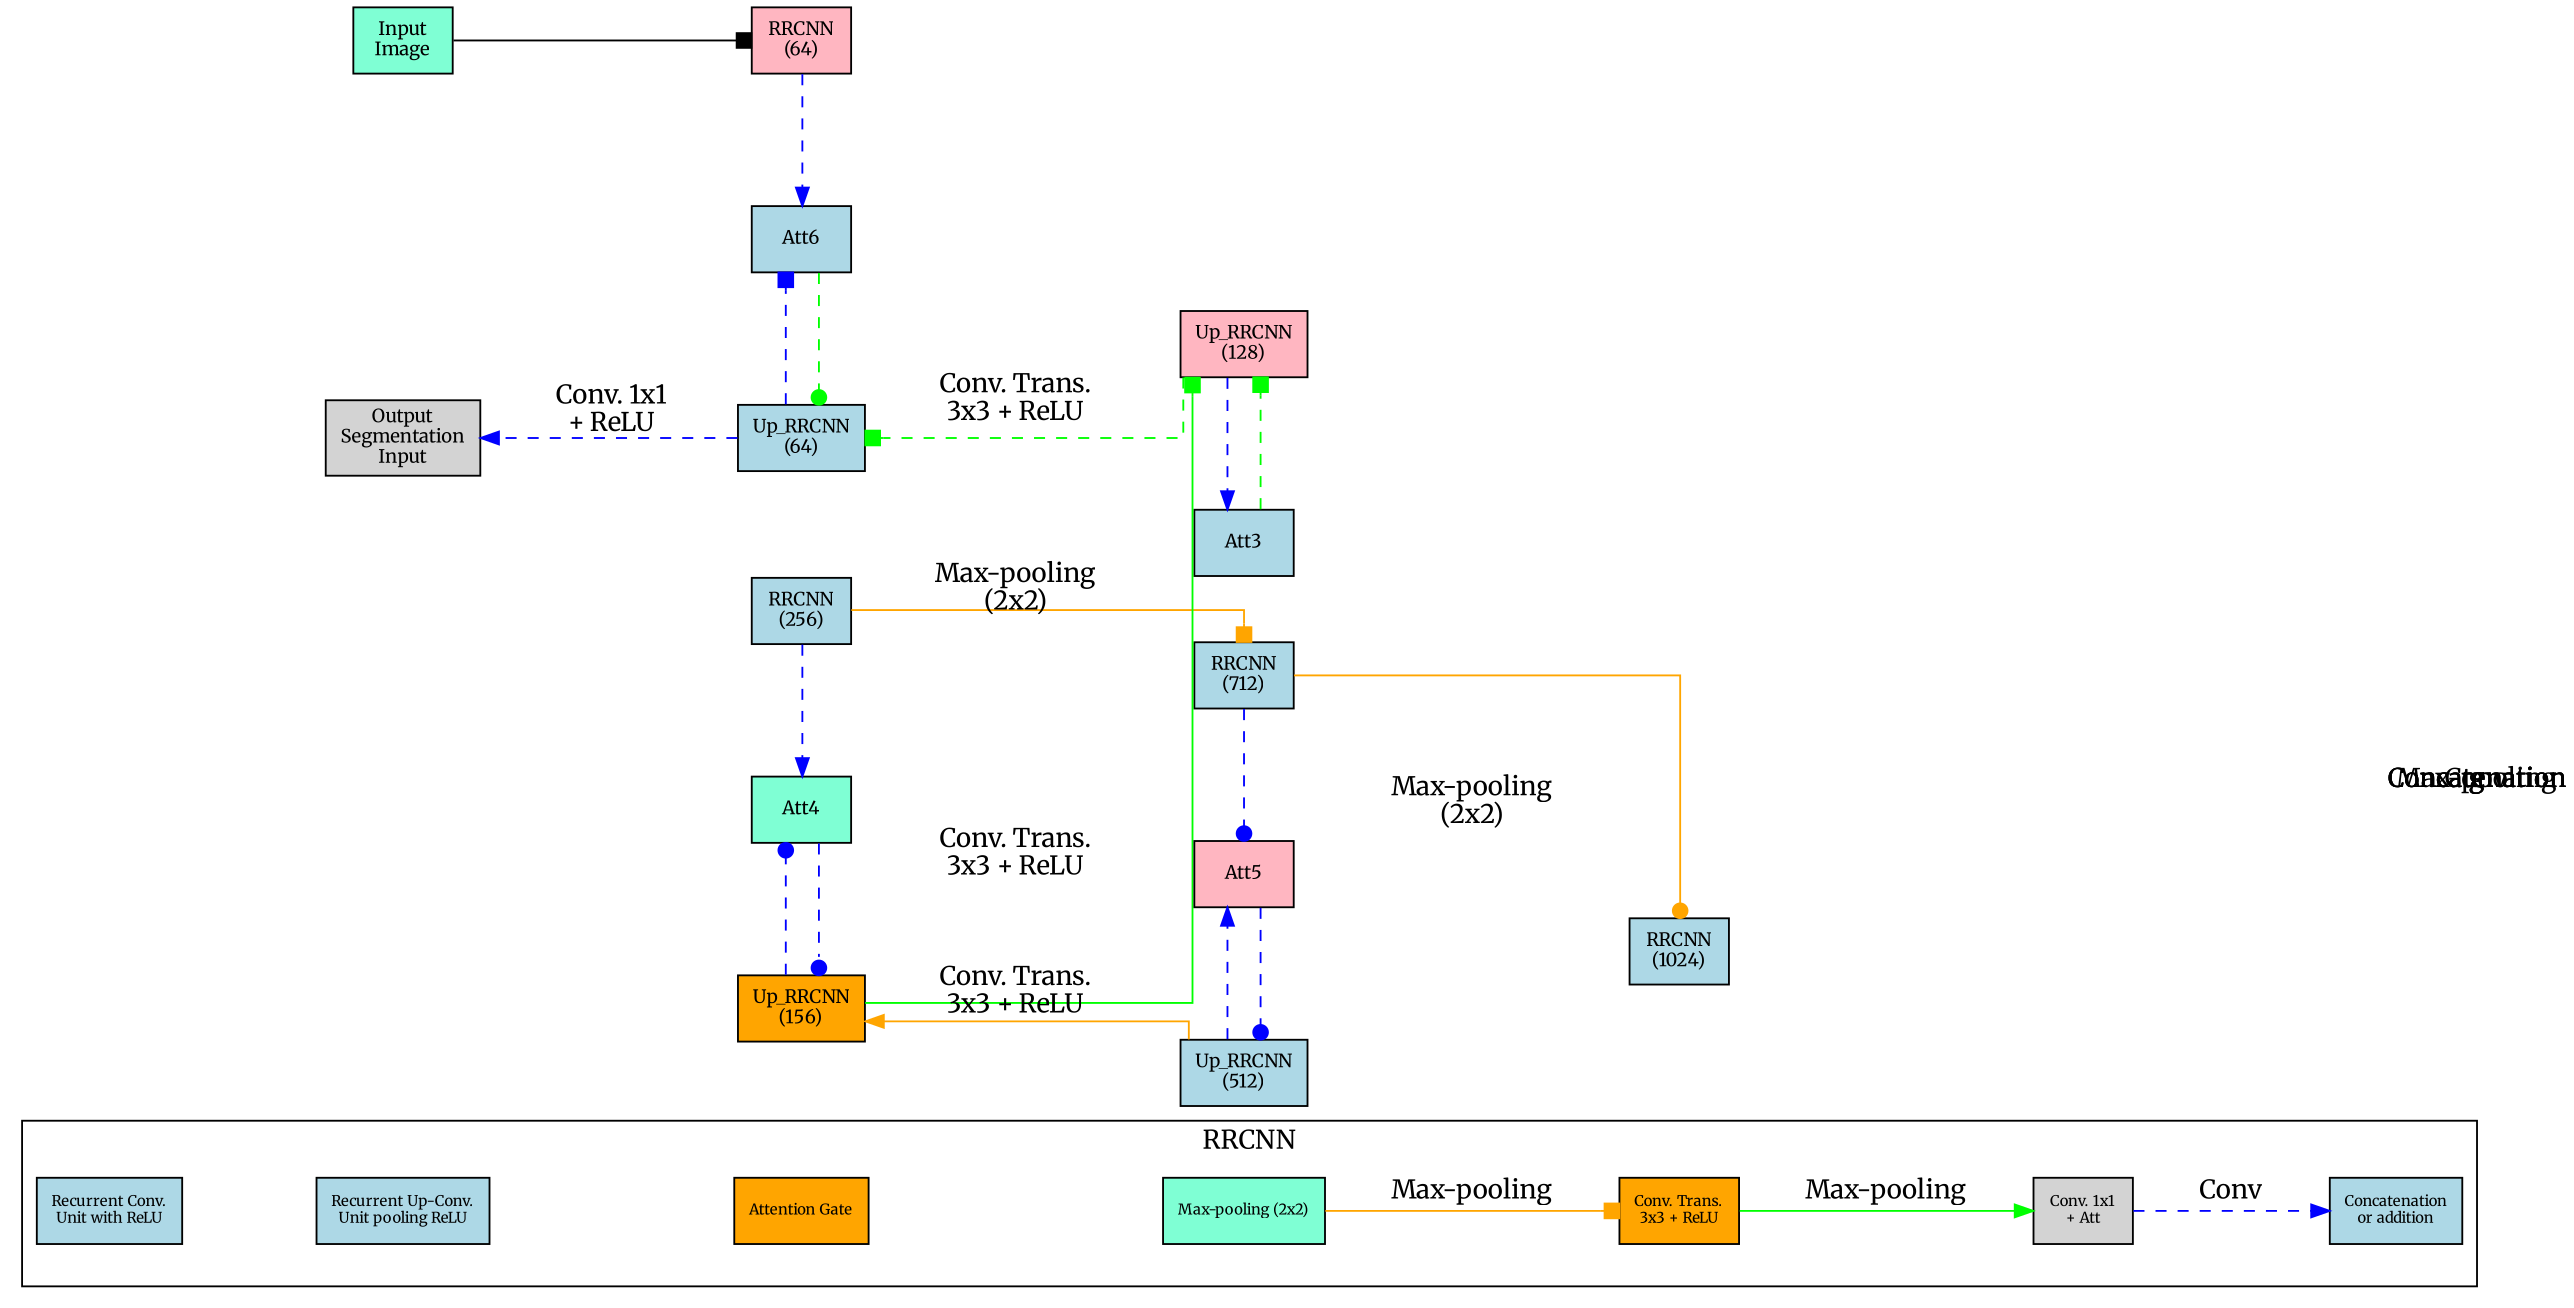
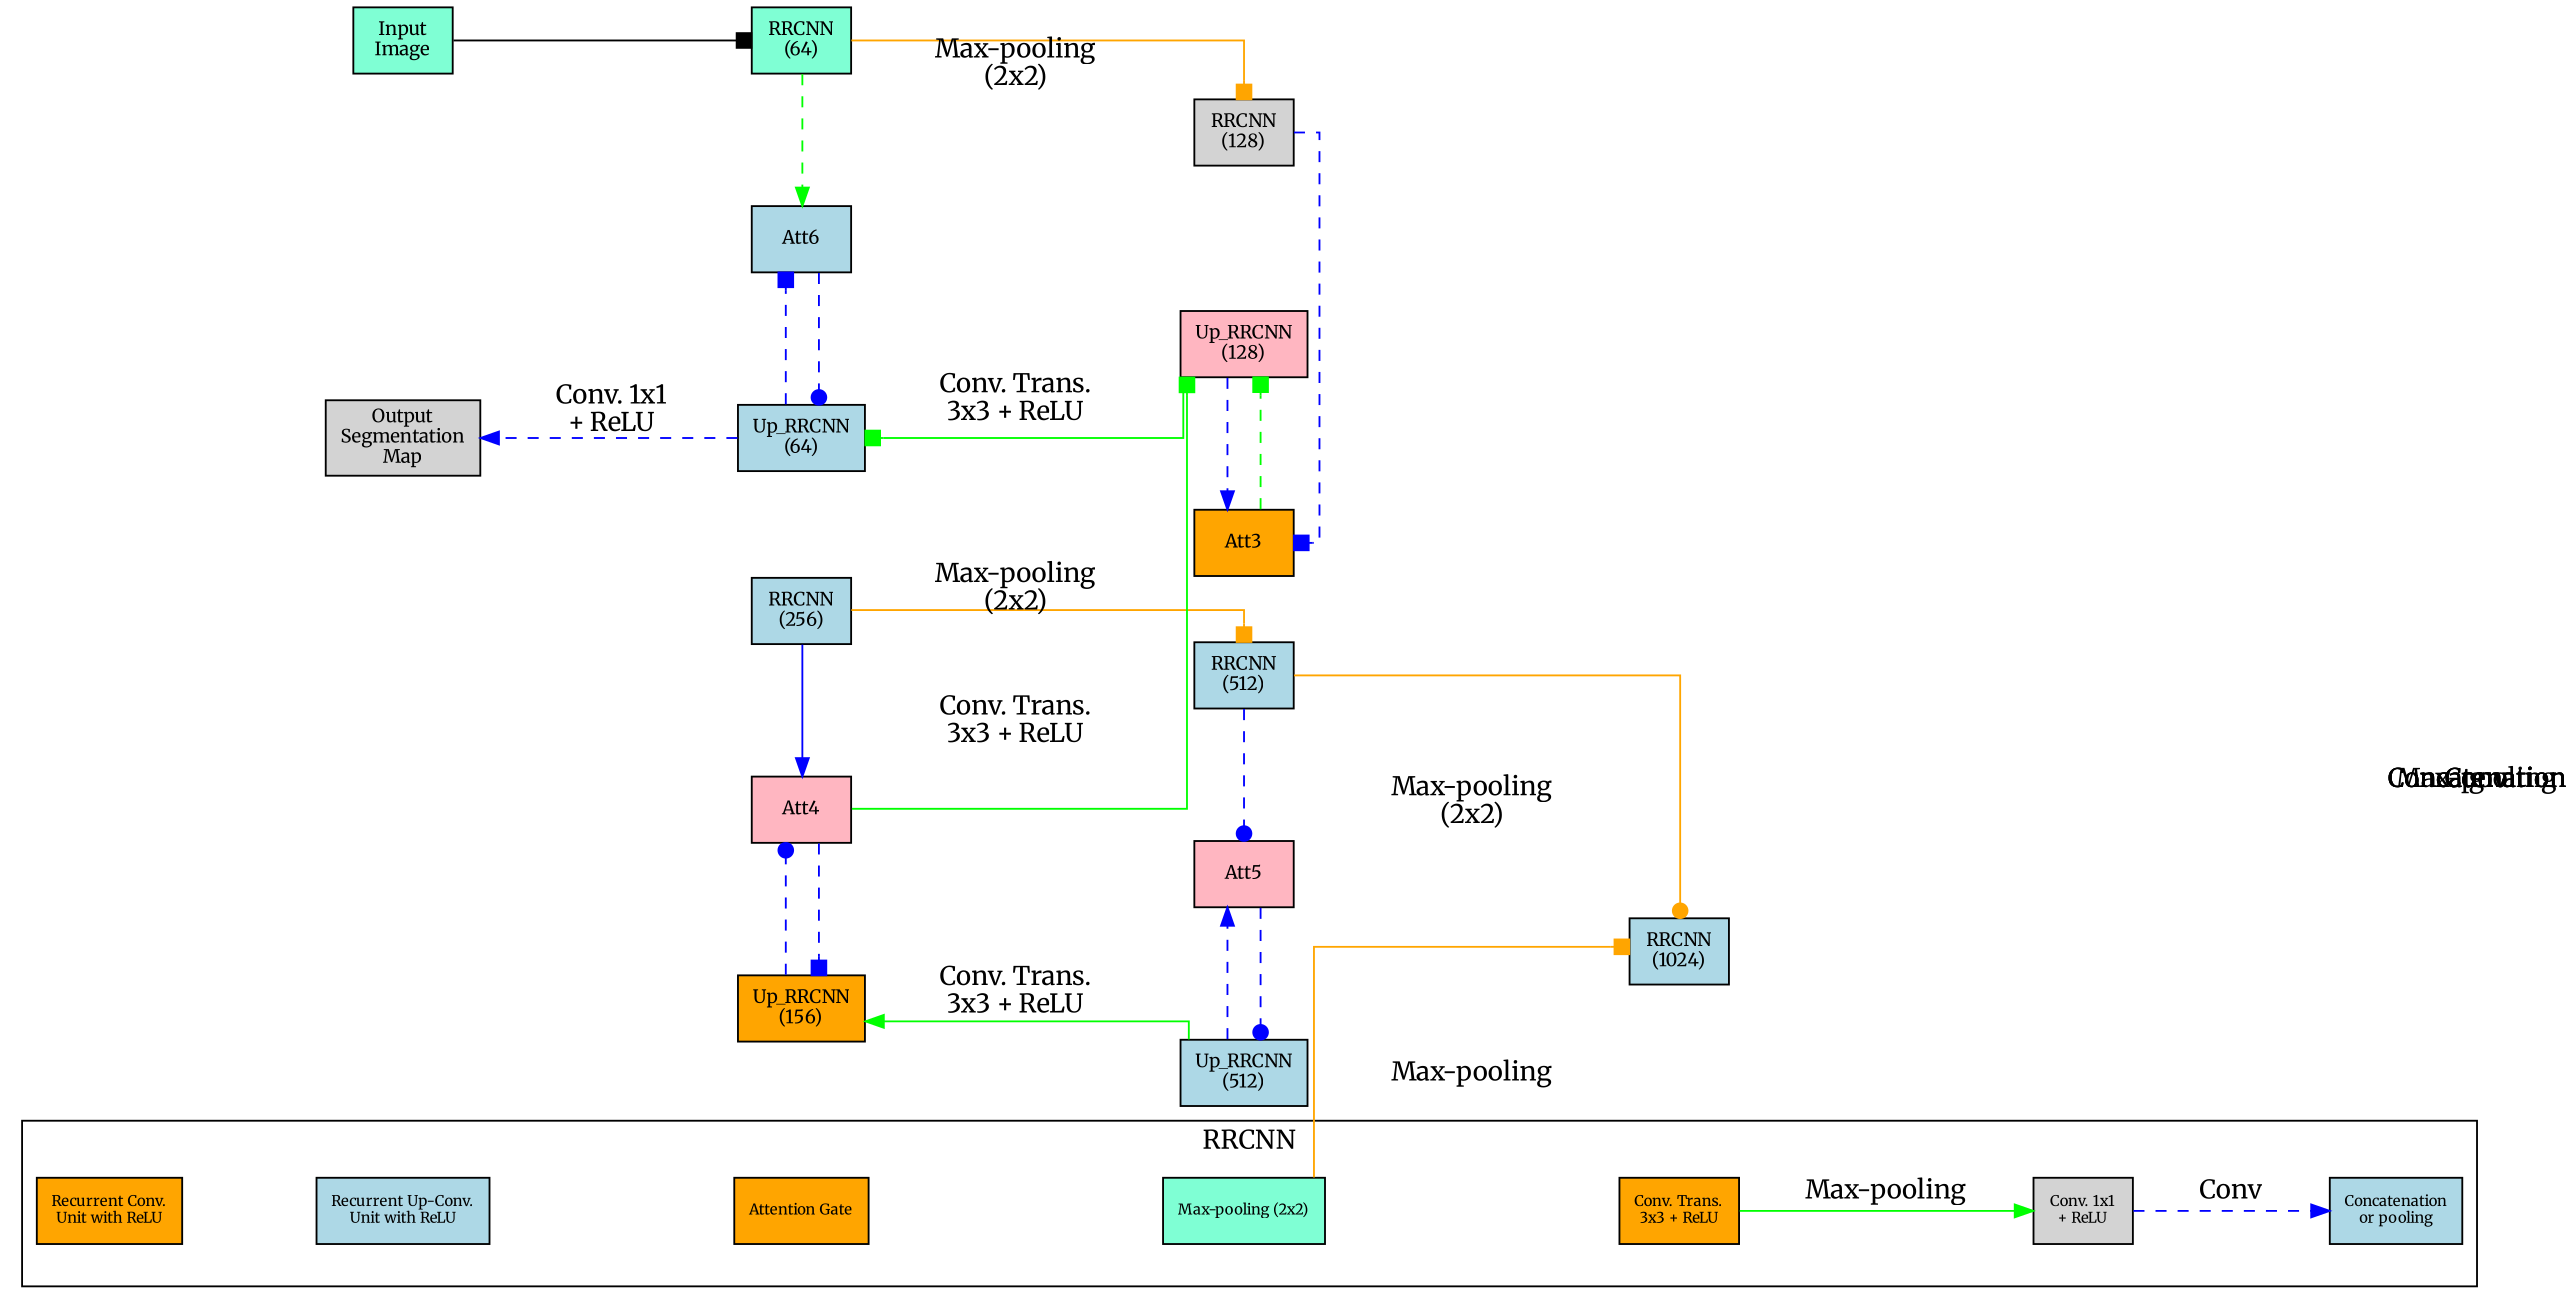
node "RRCNN (64)": fillcolor lightpink -> aquamarine
edge "RRCNN (64)" -> "Att6": color blue -> green
node "RRCNN (128)": added
edge "Att6" -> "Up_RRCNN (64)": color green -> blue
node "Output Segmentation Input": label "Output Segmentation Input" -> "Output Segmentation Map"
edge "Up_RRCNN (128)" -> "Up_RRCNN (64)": style dashed -> solid
node "Att3": fillcolor lightblue -> orange
node "RRCNN (712)": label "RRCNN (712)" -> "RRCNN (512)"
edge "RRCNN (256)" -> "Att4": style dashed -> solid
edge "Up_RRCNN (156)" -> "Att4": label "g" -> "Conv"
edge "Up_RRCNN (128)" -> "Att3": label "g" -> "Conv"
edge "Up_RRCNN (512)" -> "Att5": label "Conv" -> "g"
edge "Up_RRCNN (64)" -> "Att6": label "g" -> "Conv"
node "Att4": fillcolor aquamarine -> lightpink
edge "Up_RRCNN (156)" -> "Up_RRCNN (128)": now "Att4" -> "Up_RRCNN (128)"
edge "Att4" -> "Up_RRCNN (156)": arrowhead dot -> box
edge "Up_RRCNN (512)" -> "Up_RRCNN (156)": color orange -> green
node "Recurrent Conv. Unit with ReLU": fillcolor lightblue -> orange
node "Recurrent Up-Conv. Unit pooling ReLU": label "Recurrent Up-Conv. Unit pooling ReLU" -> "Recurrent Up-Conv. Unit with ReLU"
edge "Max-pooling (2x2)" -> "Conv. Trans. 3x3 + ReLU": now "Max-pooling (2x2)" -> "RRCNN (1024)"
node "Conv. 1x1 + Att": label "Conv. 1x1 + Att" -> "Conv. 1x1 + ReLU"
node "Concatenation or addition": label "Concatenation or addition" -> "Concatenation or pooling"
